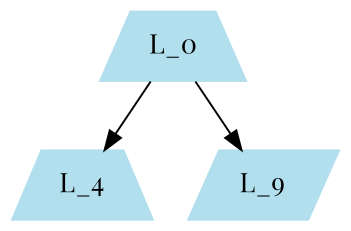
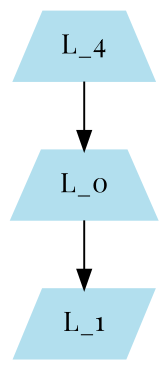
edge "L_0" -> "L_4": reversed
node "L_9": label "L_9" -> "L_1"
